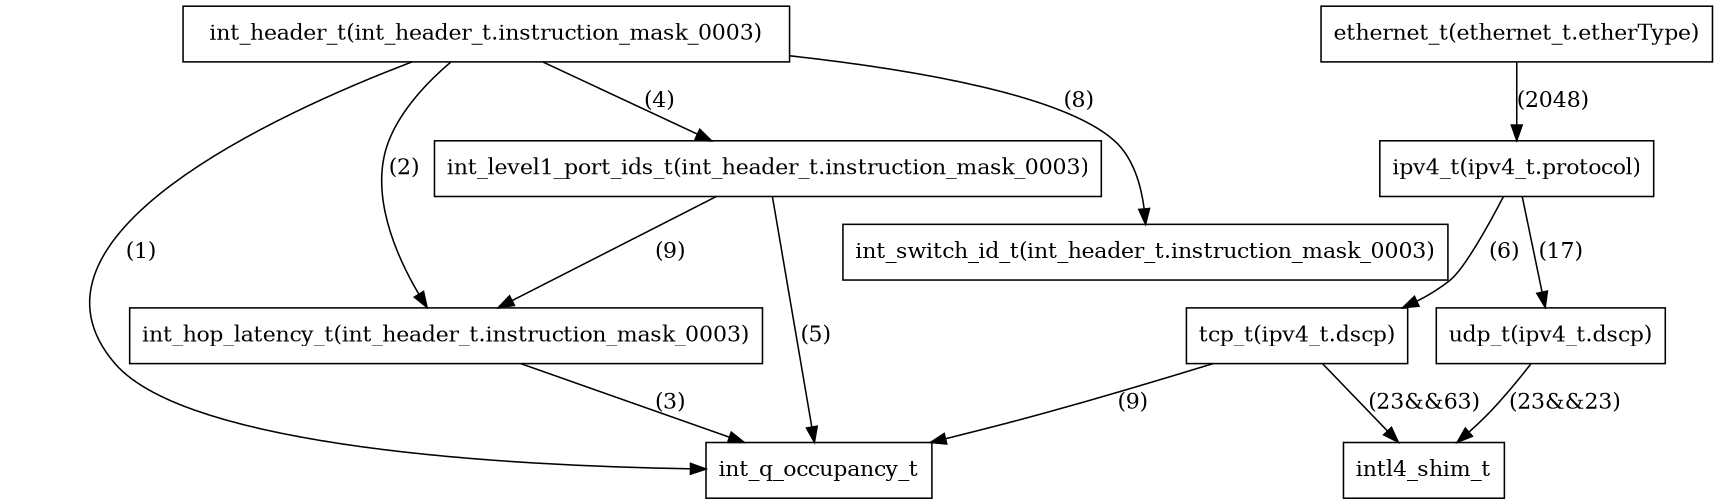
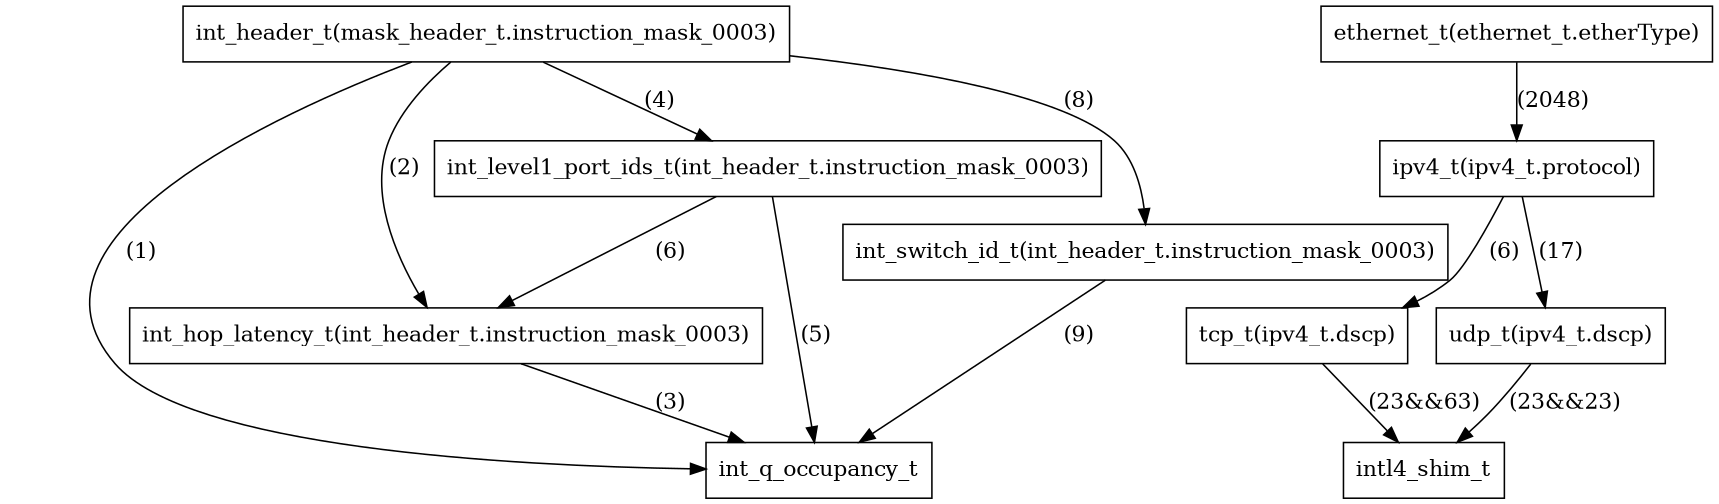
node "int_header_t(int_header_t.instruction_mask_0003)": label "int_header_t(int_header_t.instruction_mask_0003)" -> "int_header_t(mask_header_t.instruction_mask_0003)"
edge "int_level1_port_ids_t(int_header_t.instruction_mask_0003)" -> "int_hop_latency_t(int_header_t.instruction_mask_0003)": label "(9)" -> "(6)"
edge "tcp_t(ipv4_t.dscp)" -> "int_q_occupancy_t": now "int_switch_id_t(int_header_t.instruction_mask_0003)" -> "int_q_occupancy_t"
